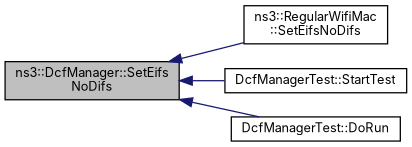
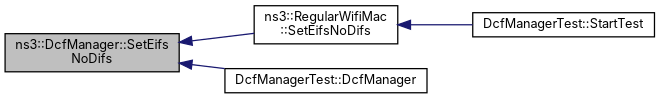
edge "DcfManagerTest::StartTest" -> "ns3::DcfManager::SetEifs NoDifs": now "DcfManagerTest::StartTest" -> "ns3::RegularWifiMac ::SetEifsNoDifs"
node "DcfManagerTest::DoRun": label "DcfManagerTest::DoRun" -> "DcfManagerTest::DcfManager"
